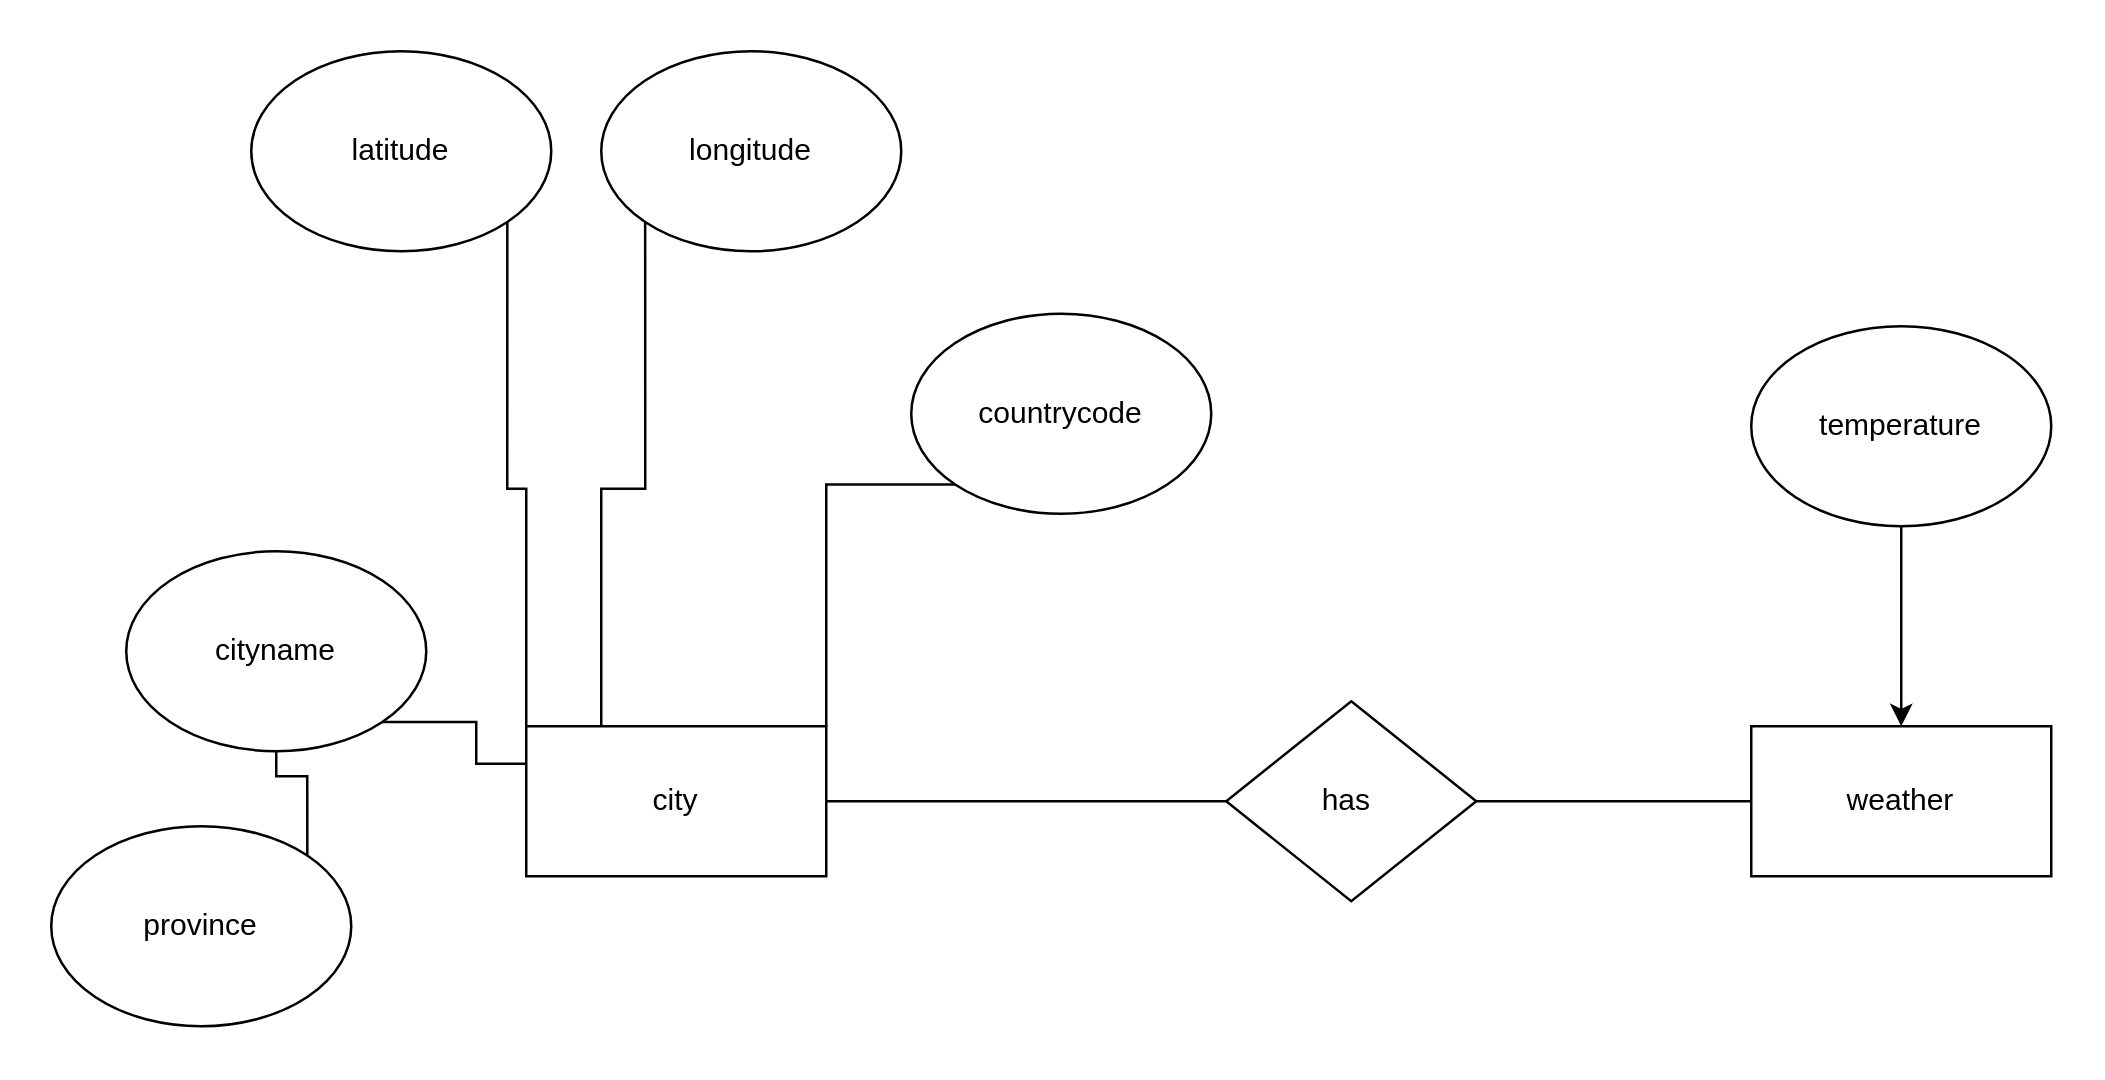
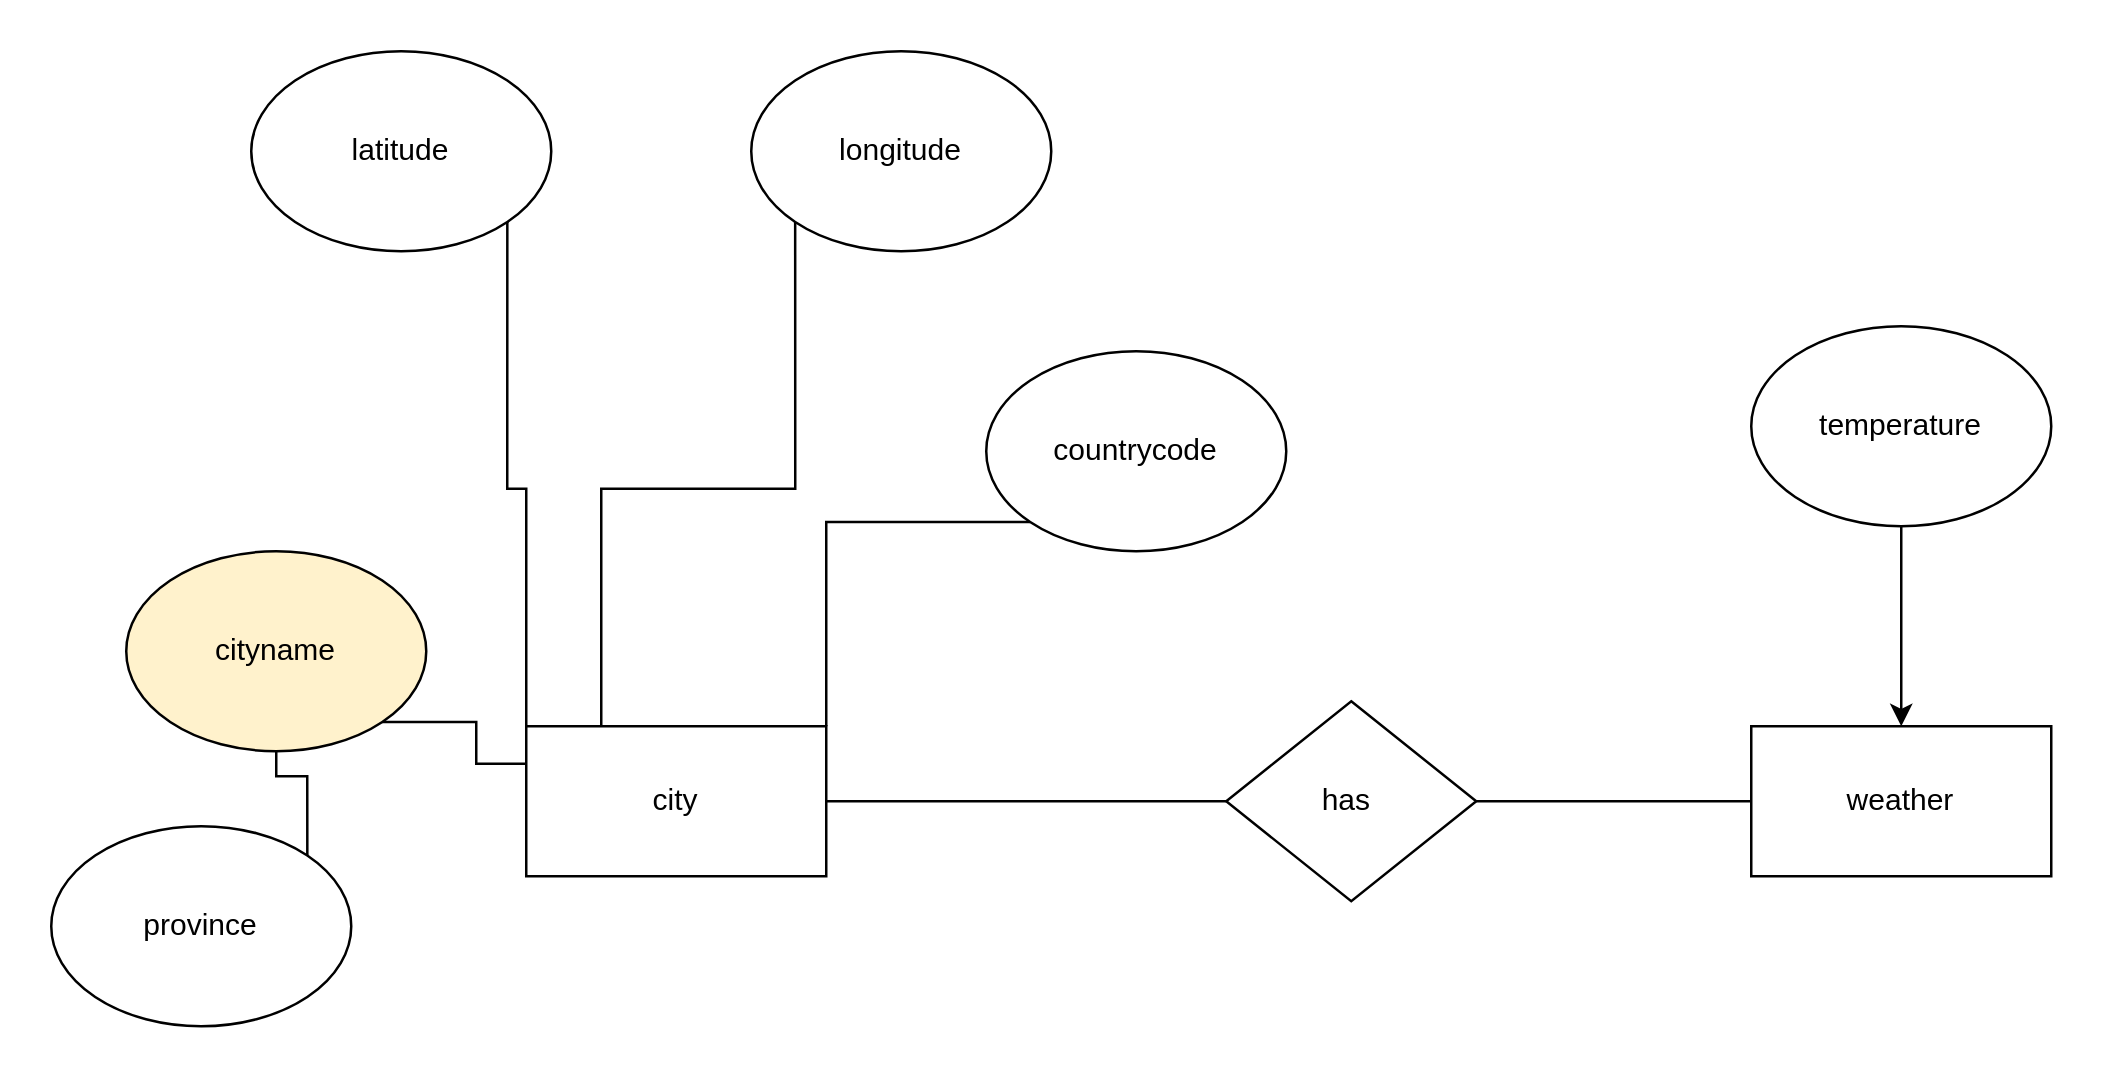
node "longitude": moved (751, 151) -> (901, 151)
node "countrycode": moved (1061, 414) -> (1136, 451)
node "cityname": fillcolor #ffffff -> #fff2cc
